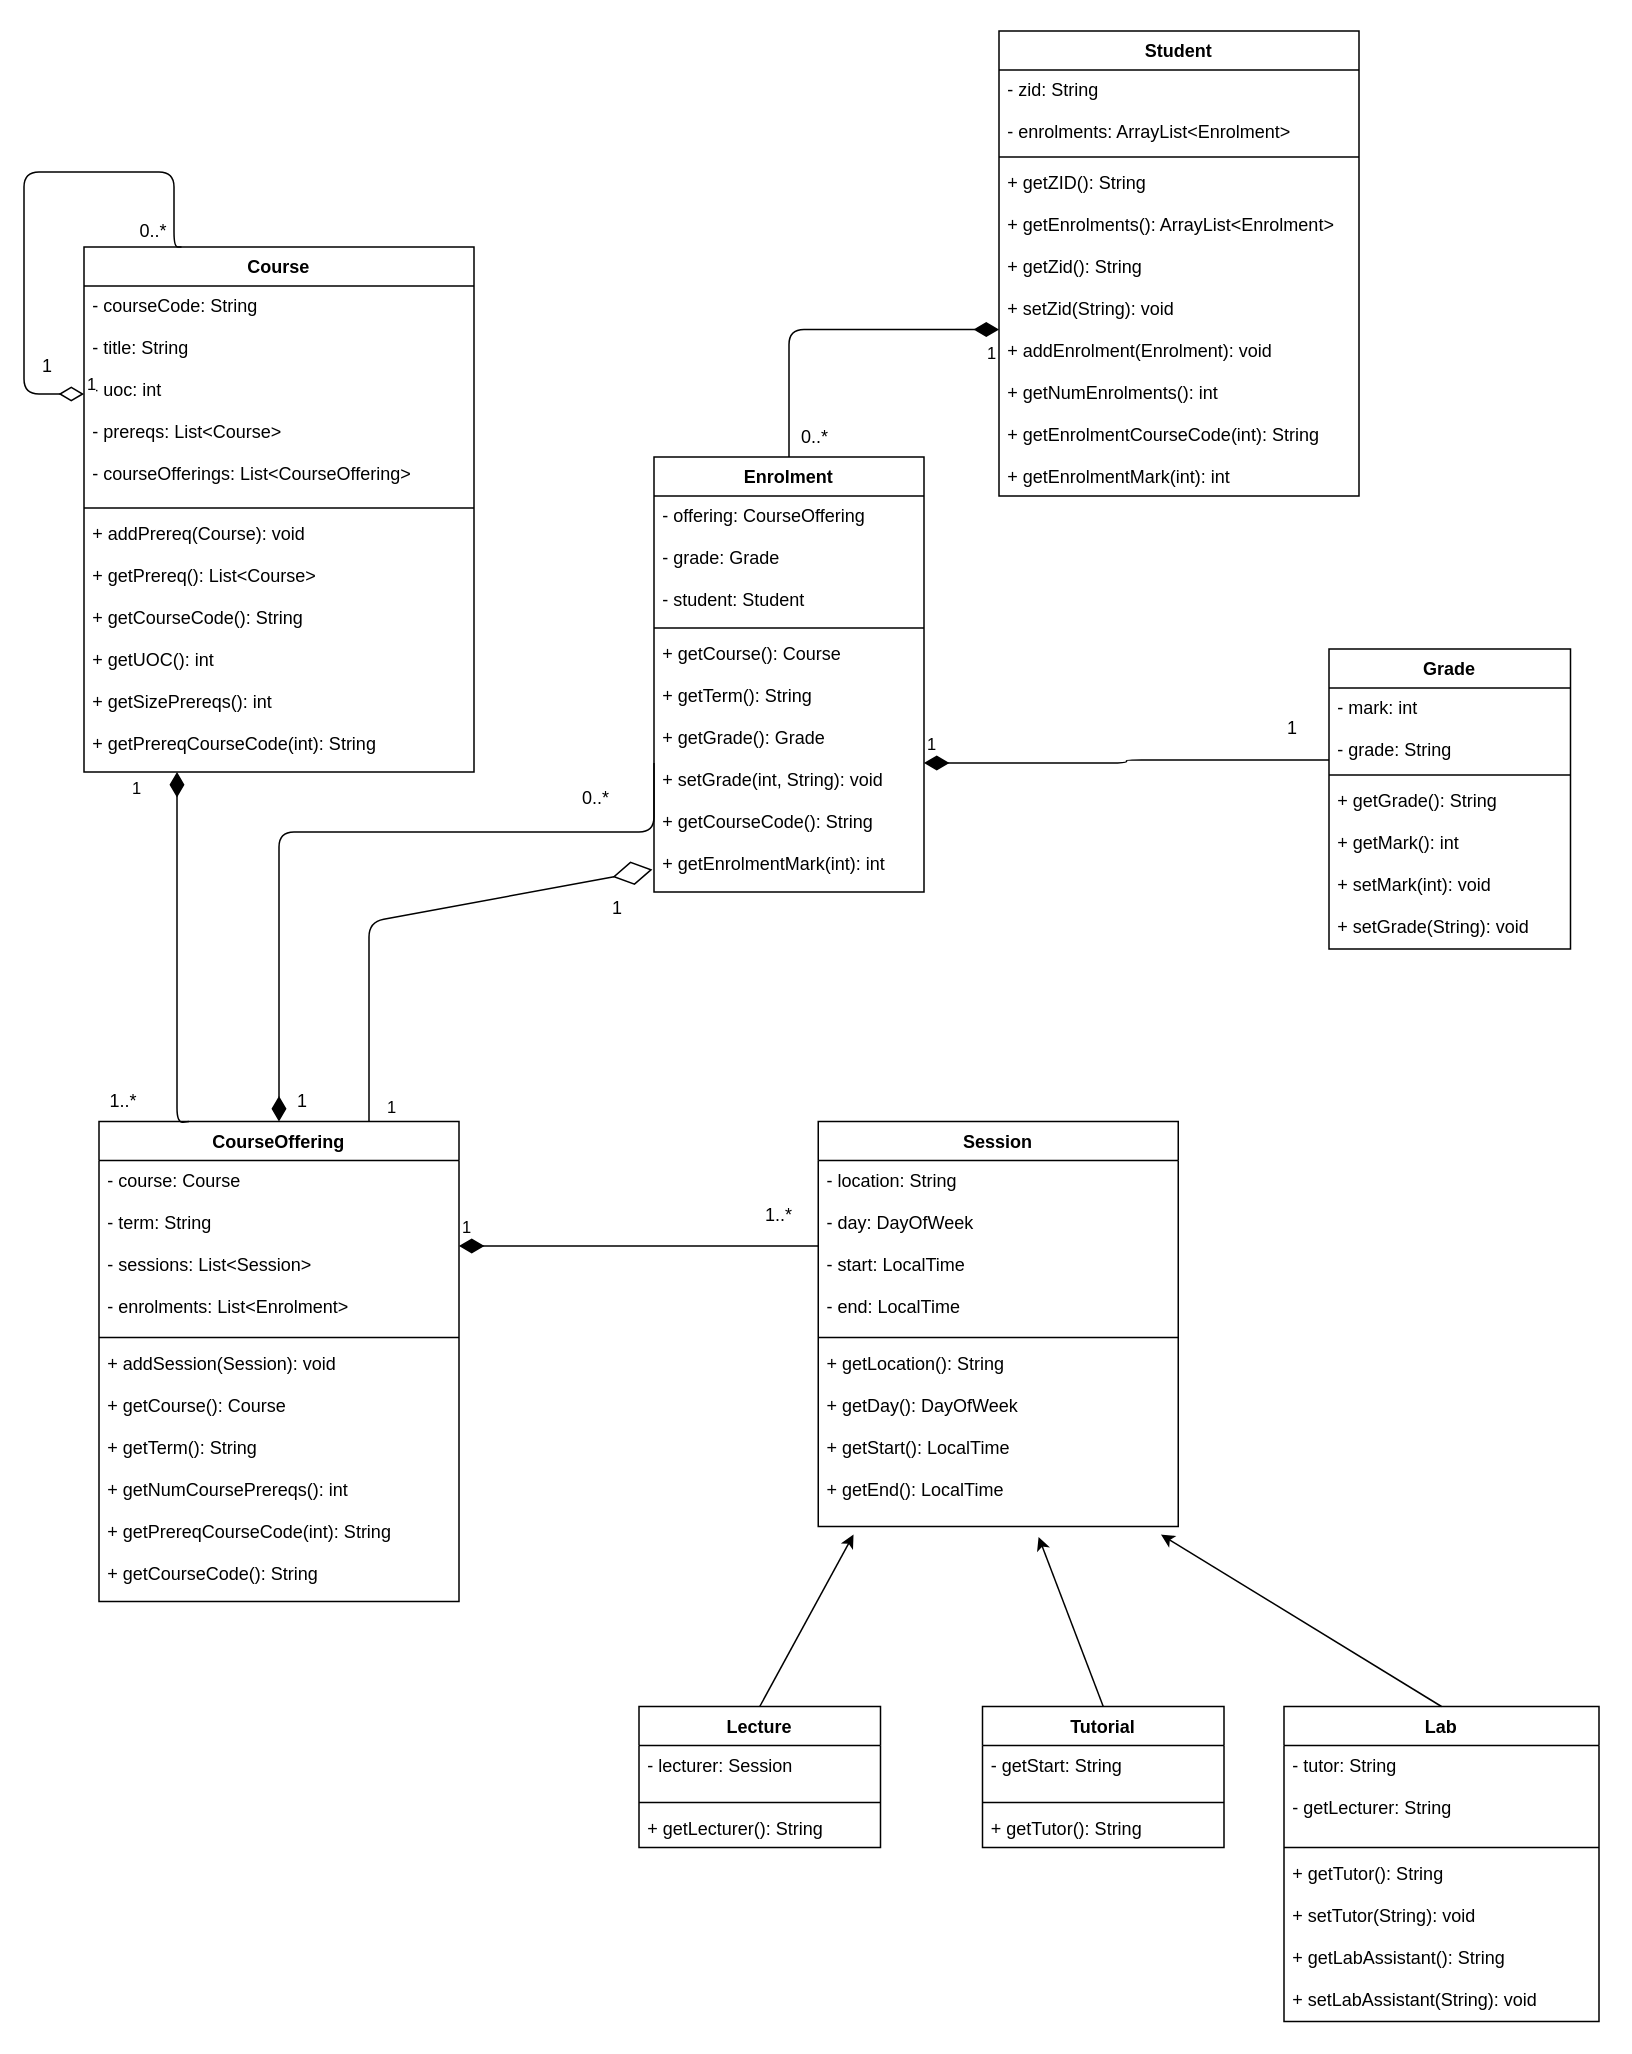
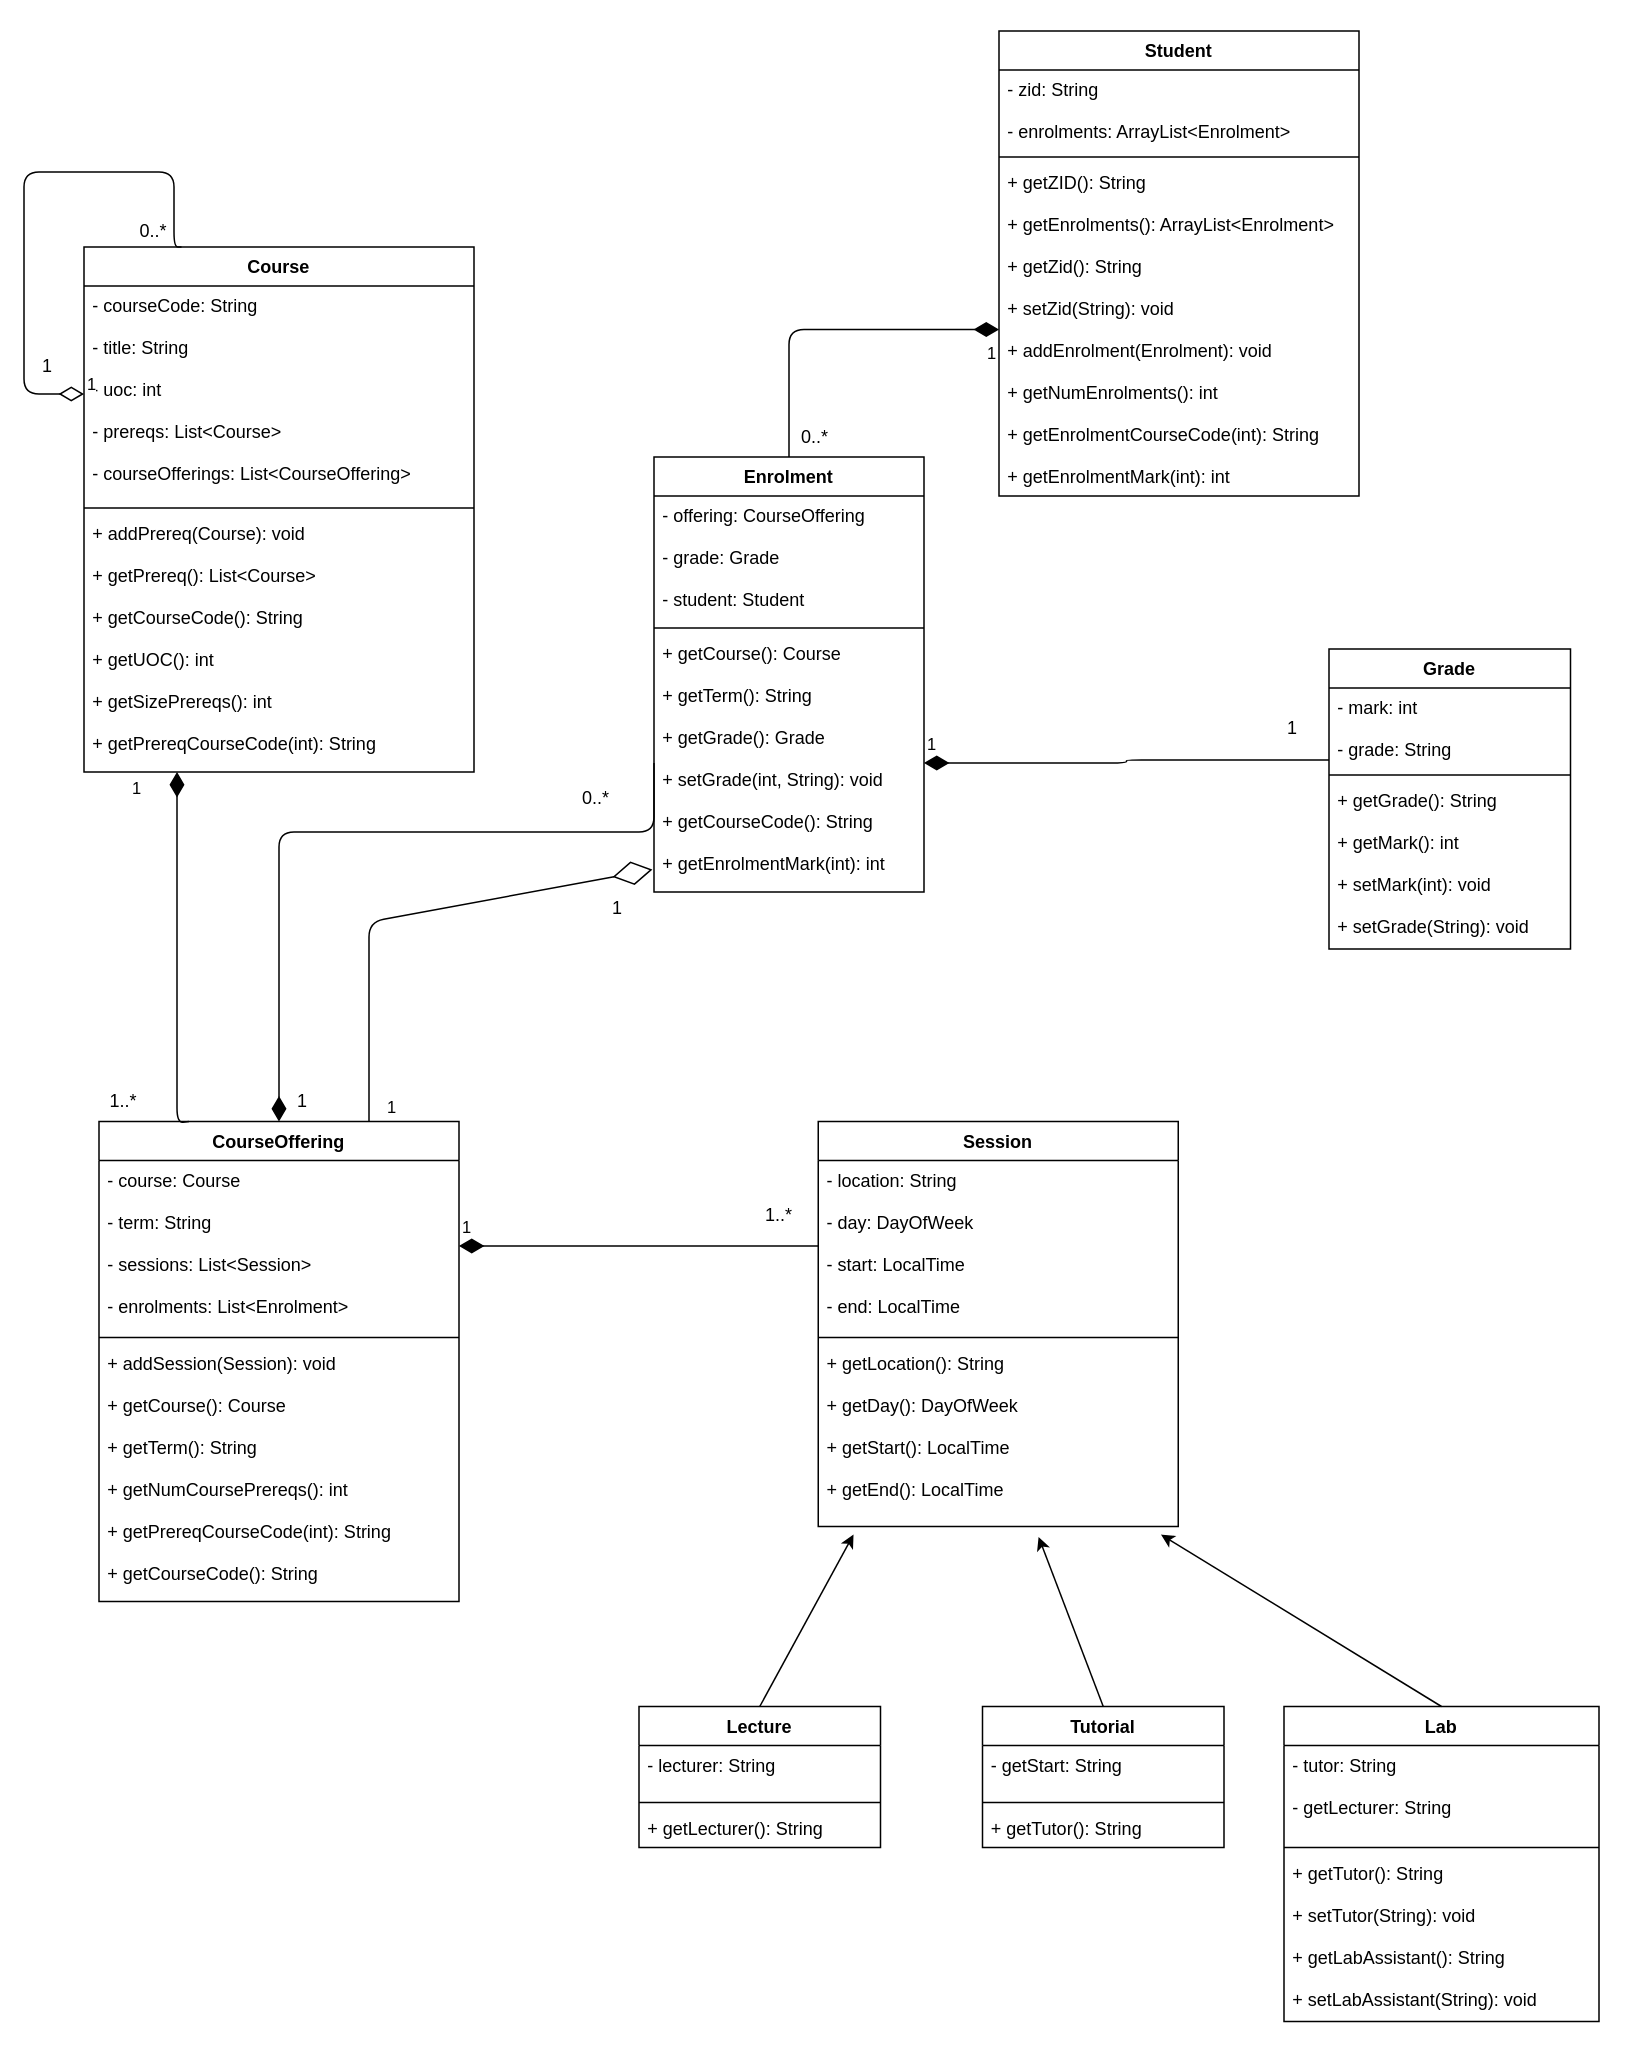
node "- lecturer: Session": label "- lecturer: Session" -> "- lecturer: String"
